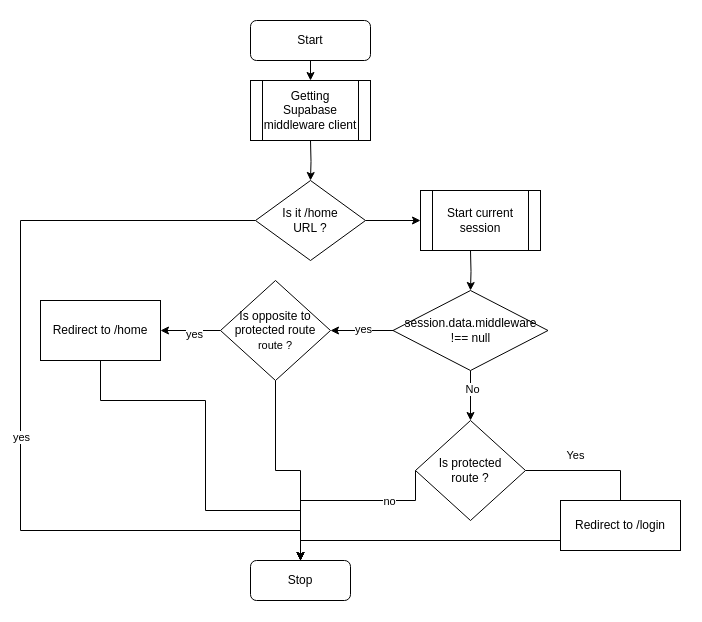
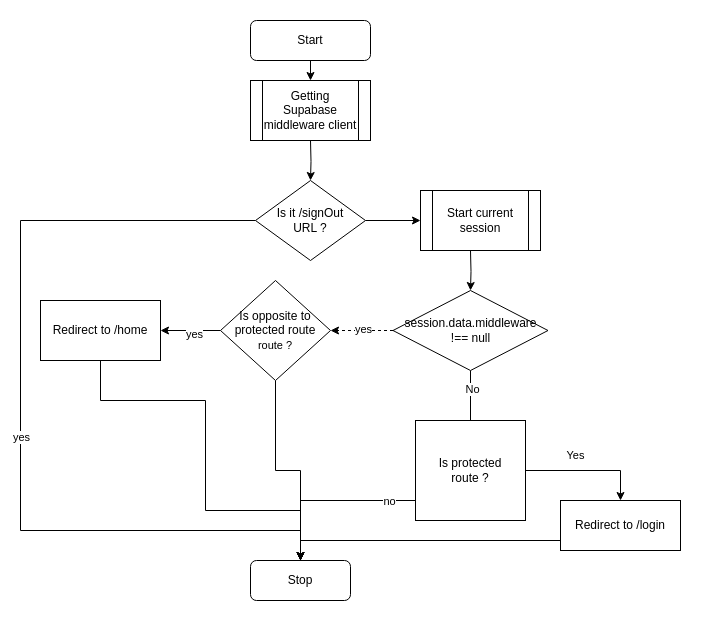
node "Is it /home URL ?": label "Is it /home URL ?" -> "Is it /signOut URL ?"
edge "session.data.middleware !== null" -> "Is opposite to protected routeroute ?": style solid -> dashed
edge "session.data.middleware !== null" -> "Is protected route ?": arrowhead classic -> none
node "Is protected route ?": shape diamond -> rectangle
edge "Is protected route ?" -- "Redirect to /login": arrowhead none -> classic
